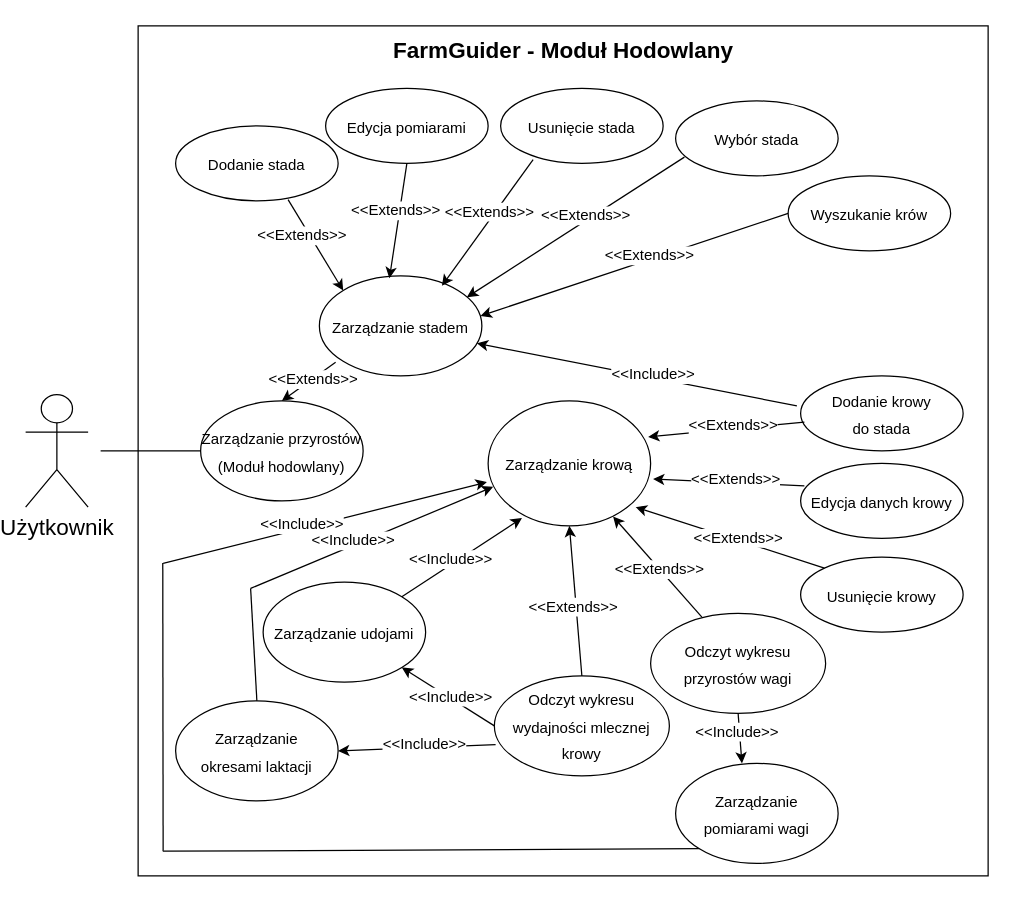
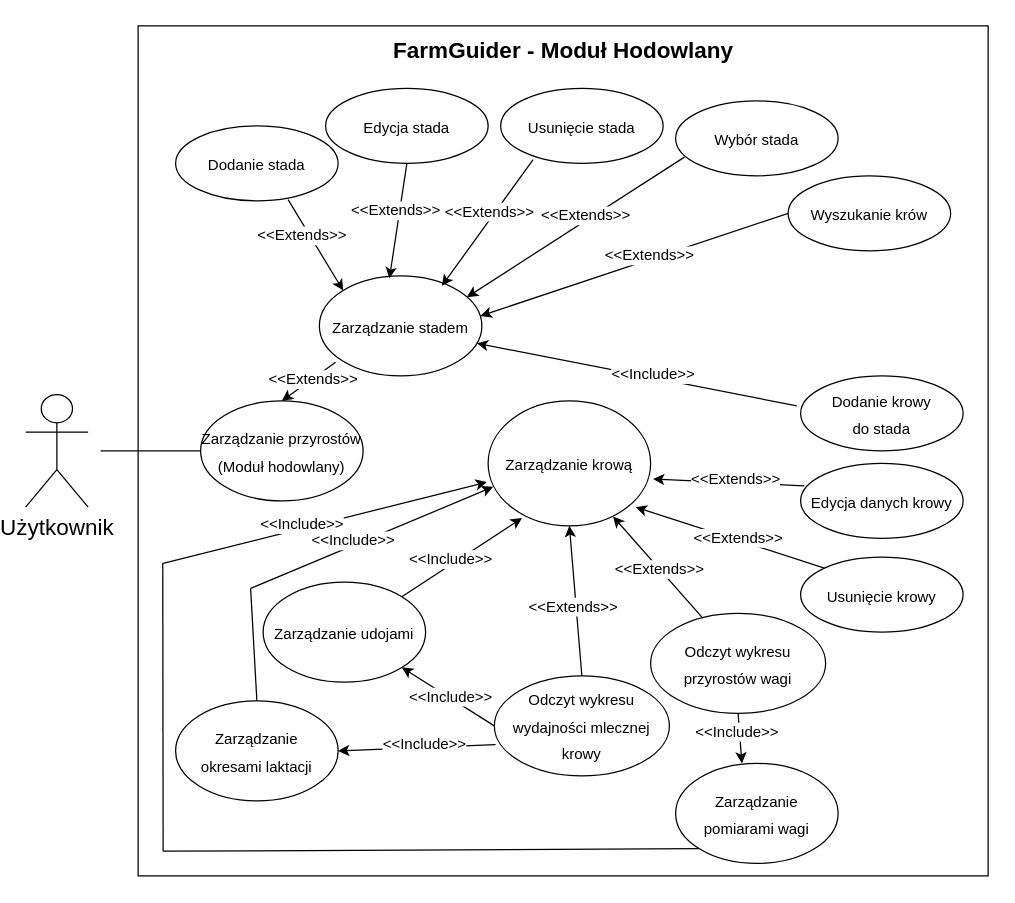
node "Edycja pomiarami": label "Edycja pomiarami" -> "Edycja stada"
edge "Dodanie krowy do stada" -> "Zarządzanie krową": removed, label "<<Extends>>"
